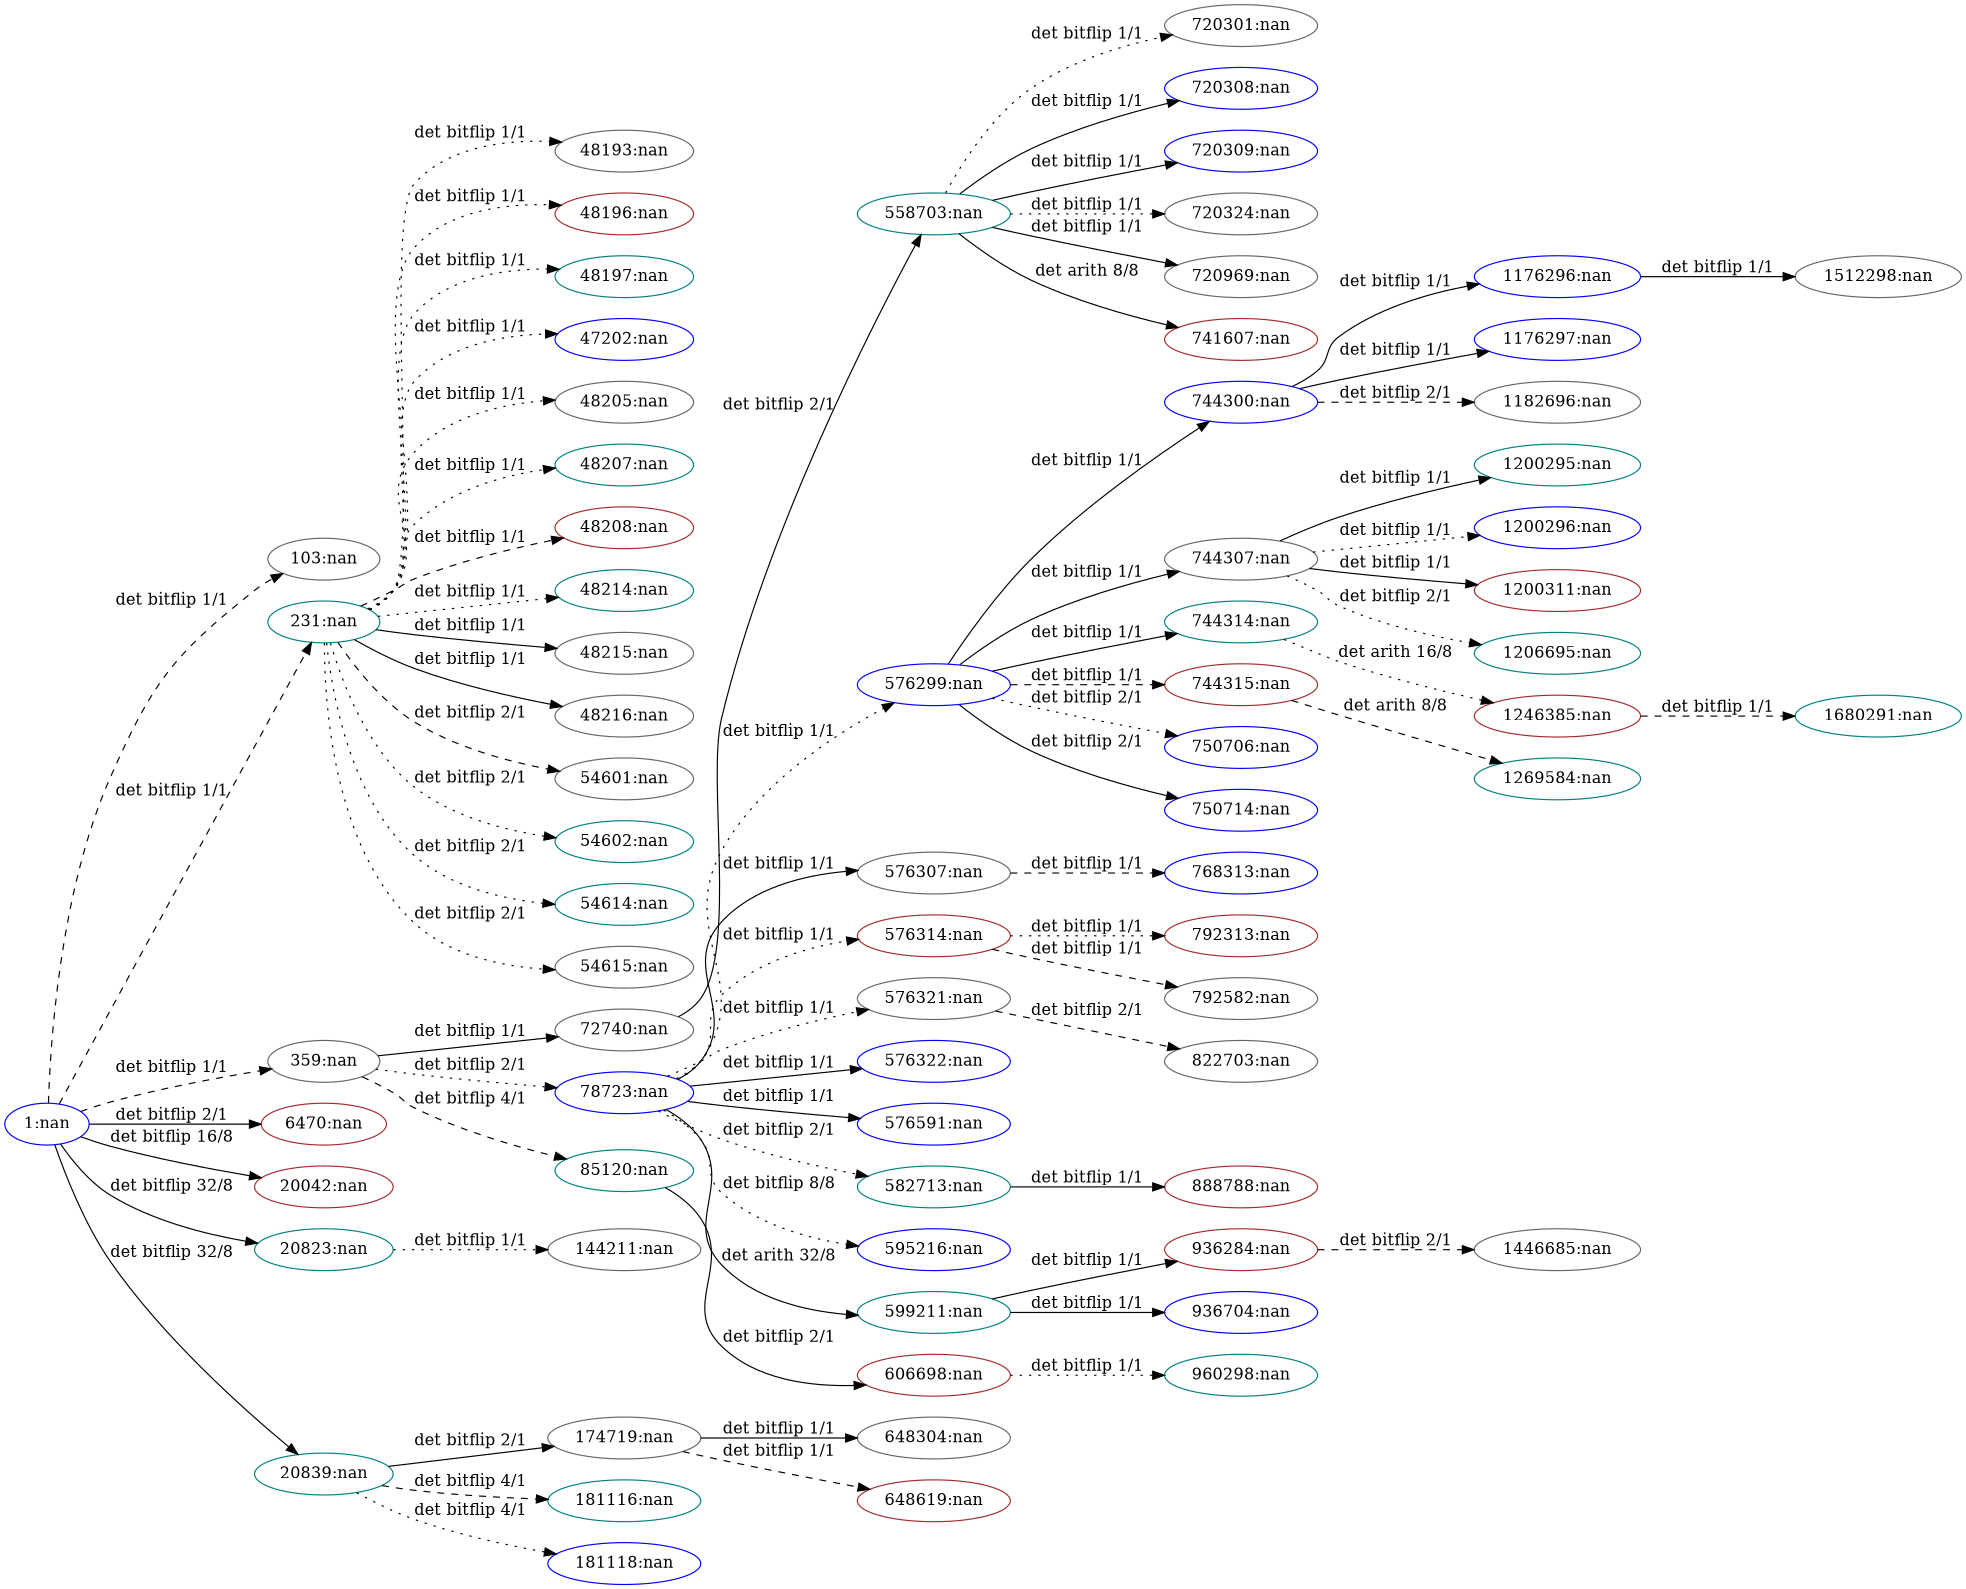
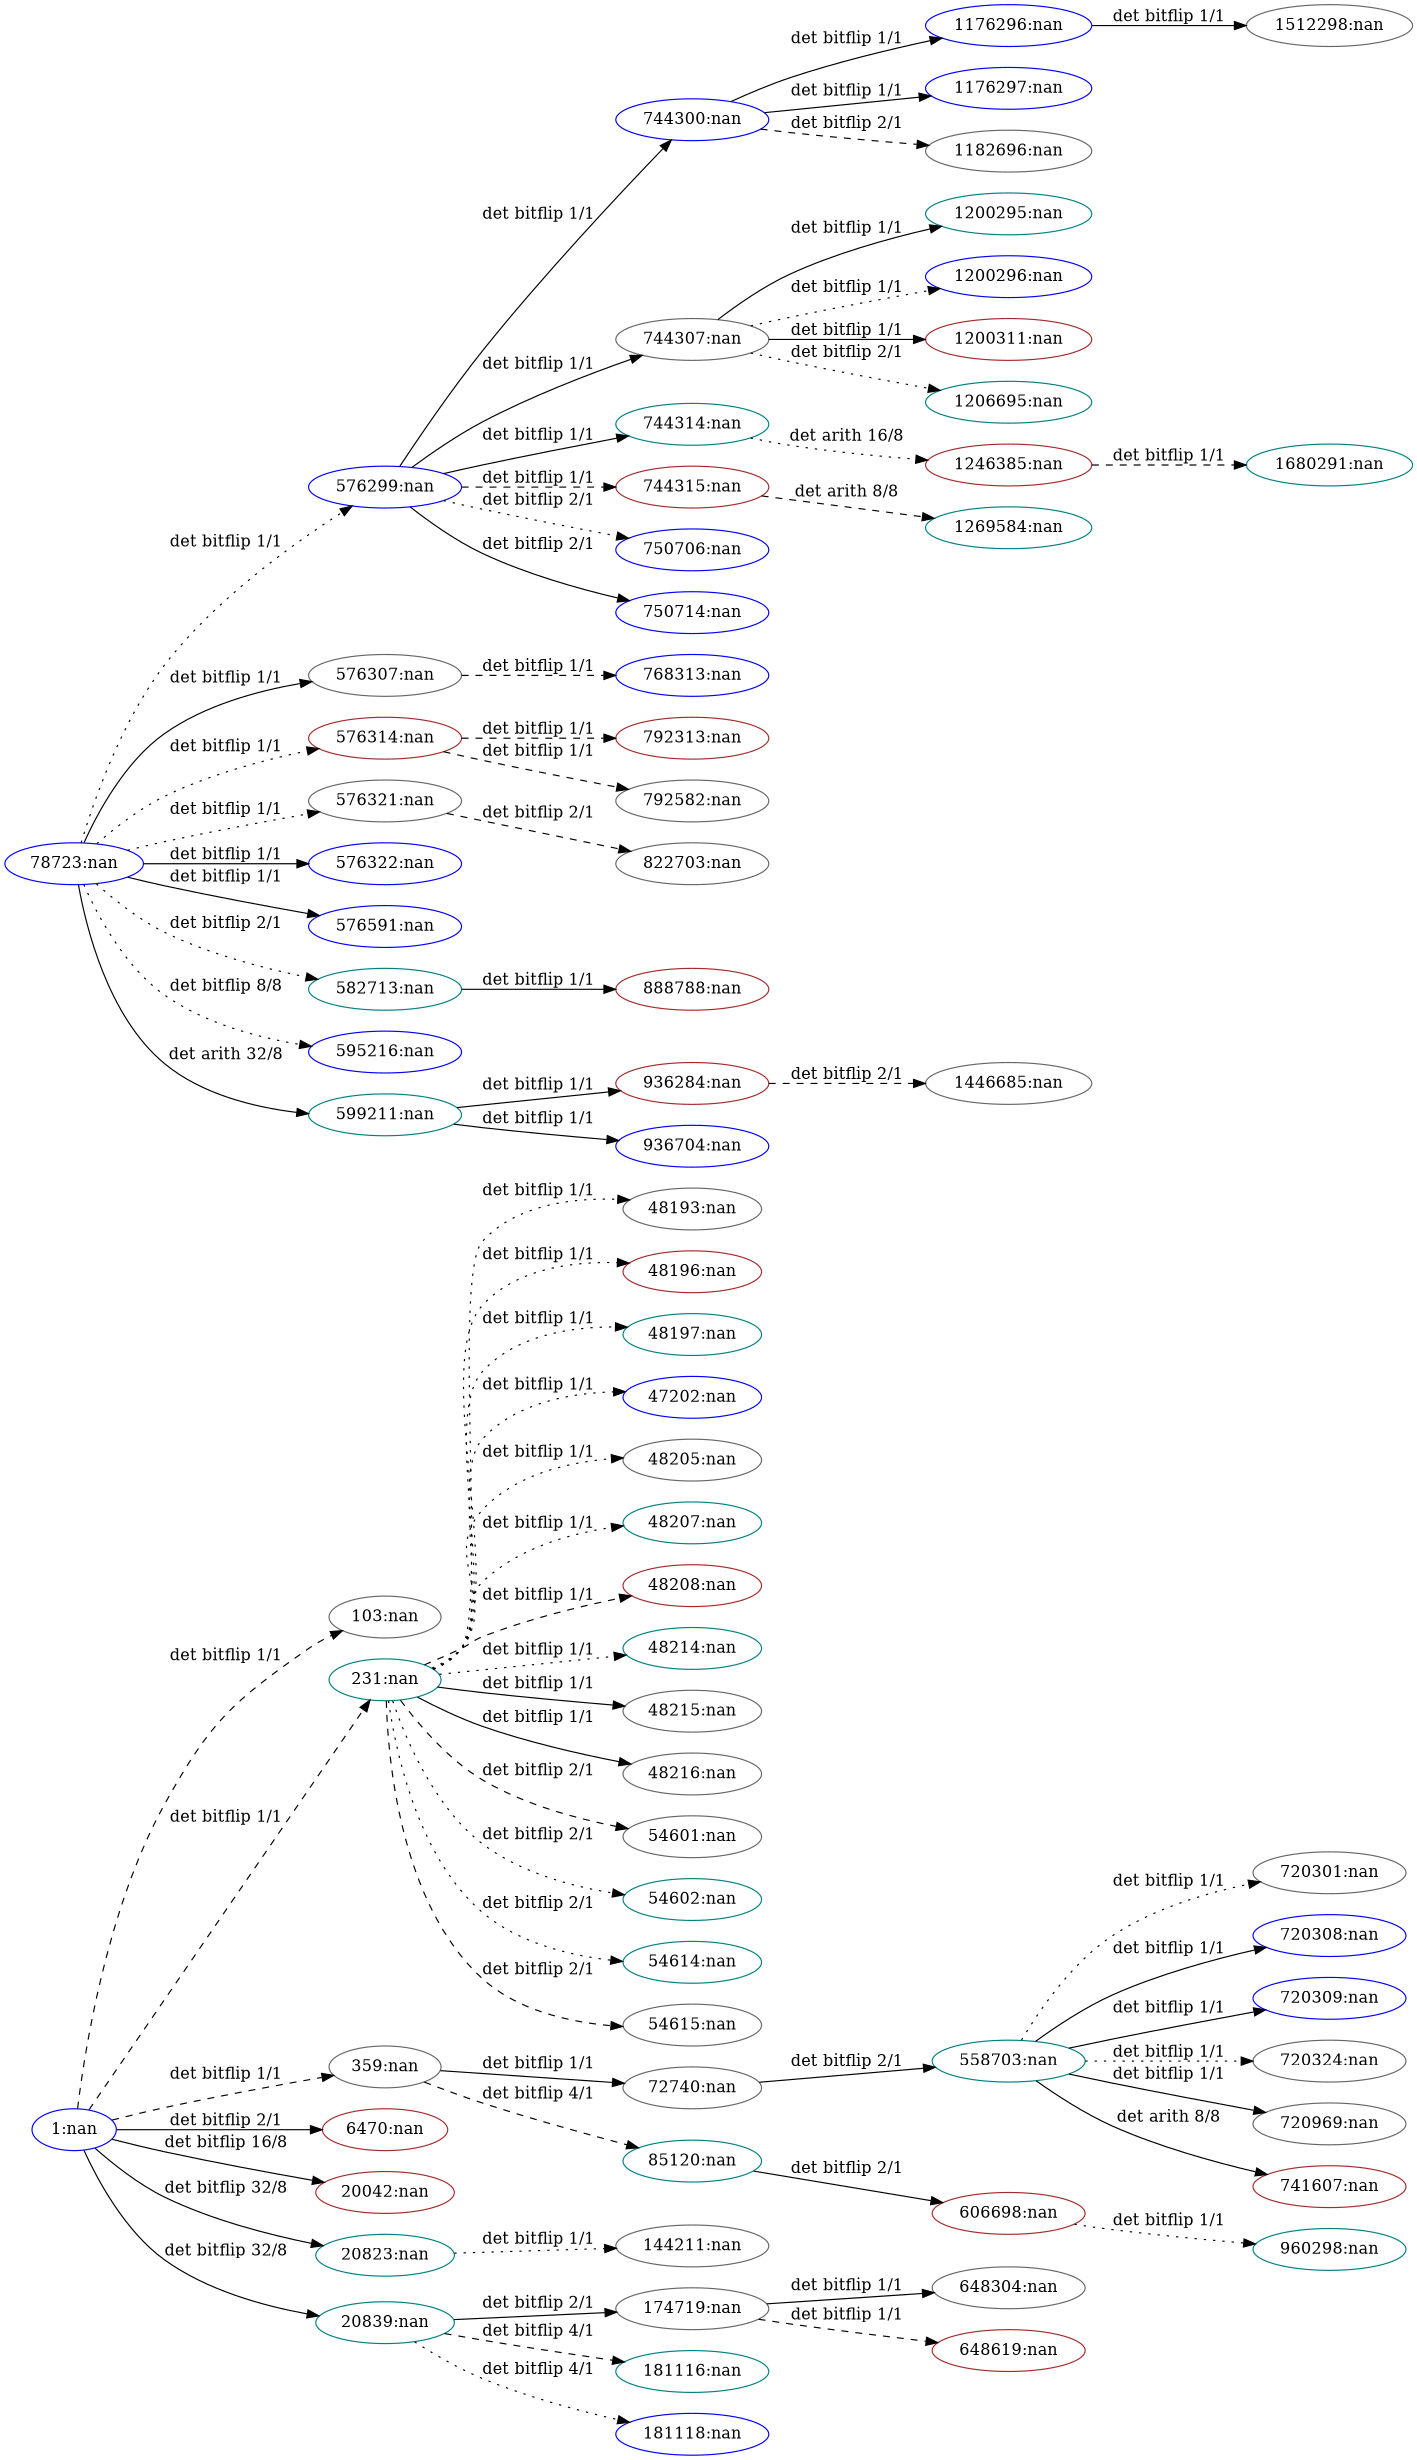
edge "231:nan" -> "54615:nan": style dotted -> dashed
edge "576314:nan" -> "792313:nan": style dotted -> dashed
edge "359:nan" -> "78723:nan": removed, label "det bitflip 2/1"
